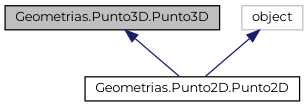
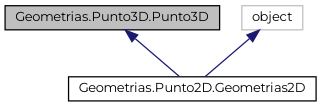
node "Geometrias.Punto2D.Punto2D": label "Geometrias.Punto2D.Punto2D" -> "Geometrias.Punto2D.Geometrias2D"
